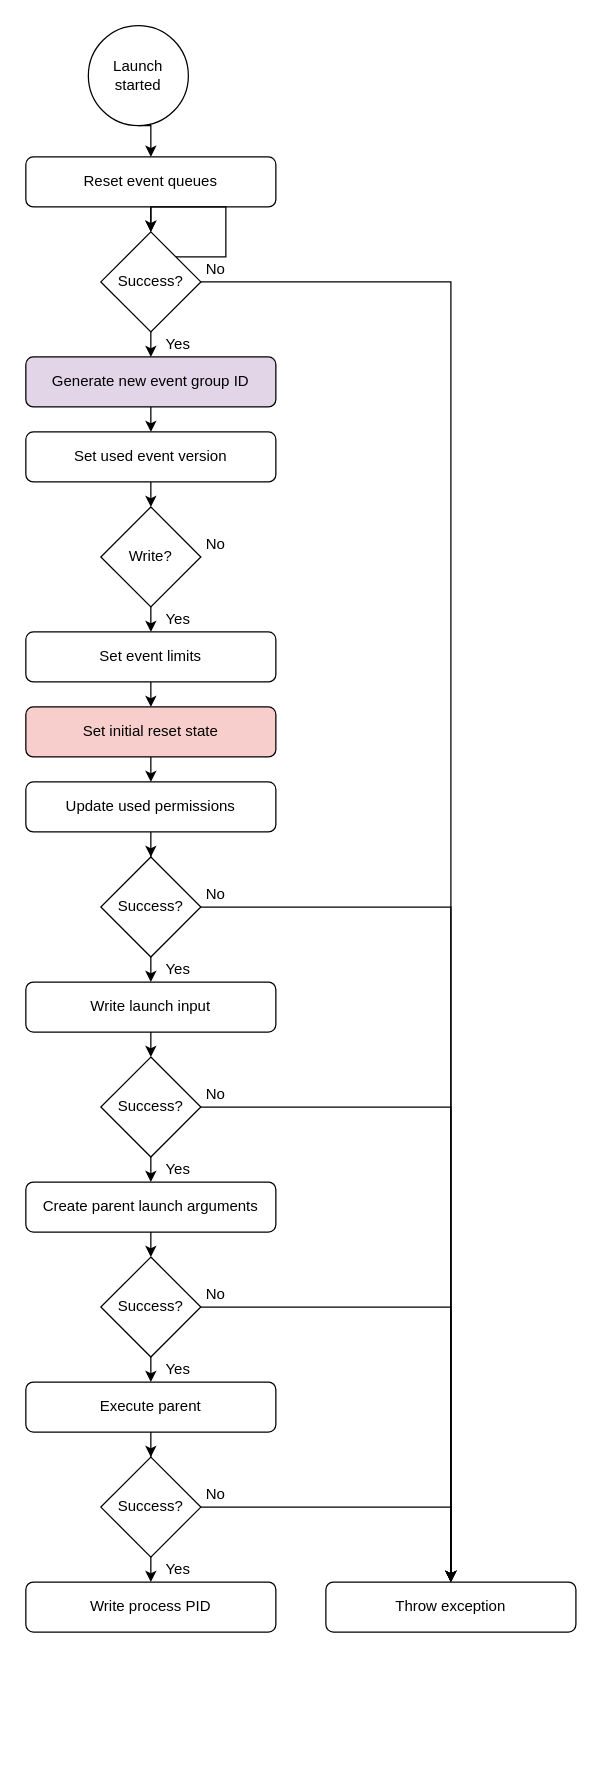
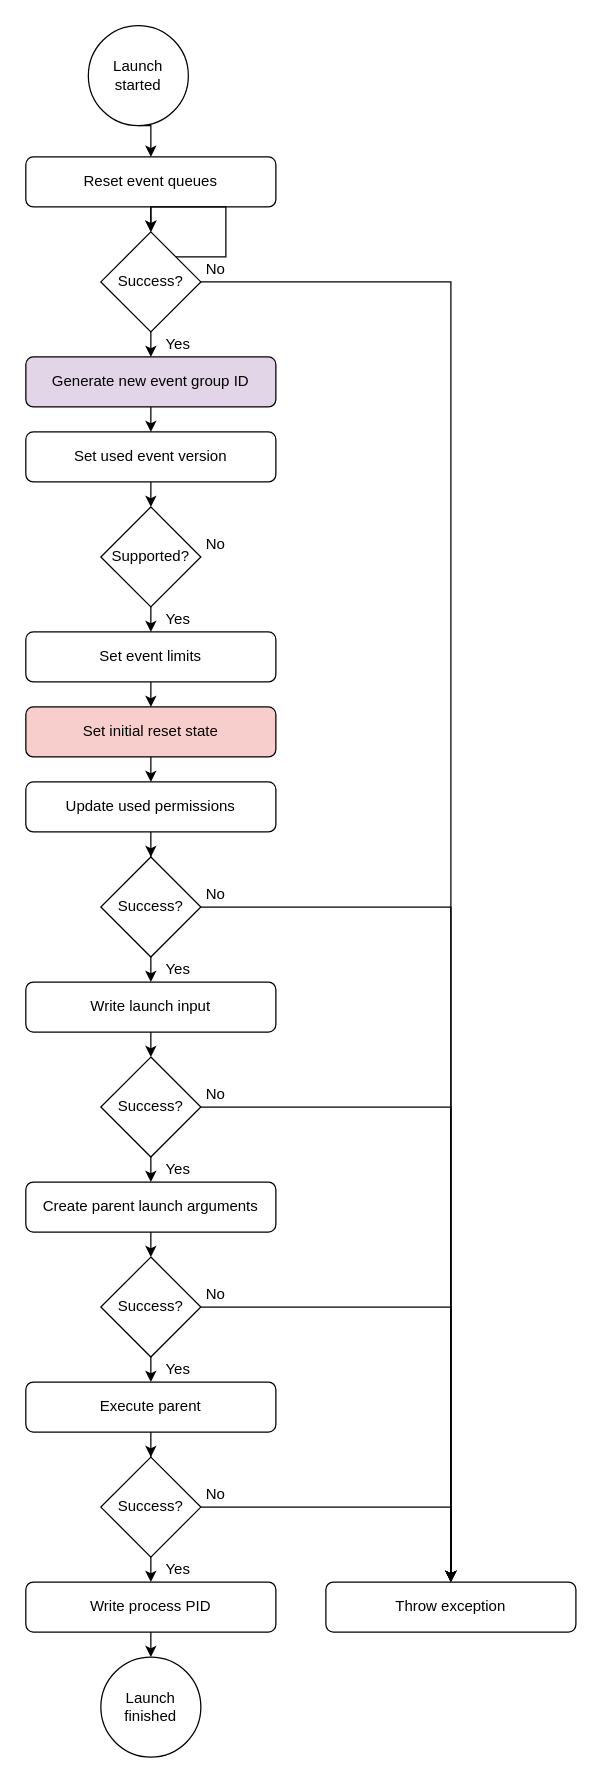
node "Write?": label "Write?" -> "Supported?"
edge "Write process PID" -> "Launch finished": added
node "Launch finished": added
